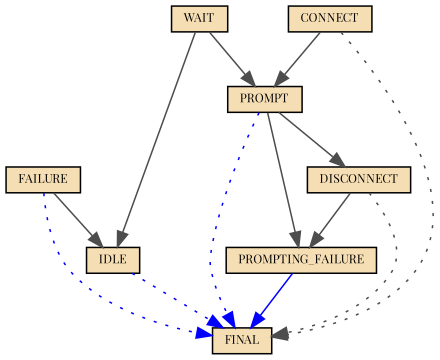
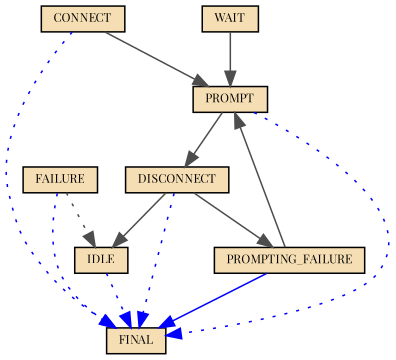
edge "WAIT" -> "IDLE": now "DISCONNECT" -> "IDLE"
edge "PROMPT" -> "PROMPTING_FAILURE": reversed
edge "FAILURE" -> "IDLE": style solid -> dotted
edge "CONNECT" -> "FINAL": color grey30 -> blue
edge "DISCONNECT" -> "FINAL": color grey30 -> blue
